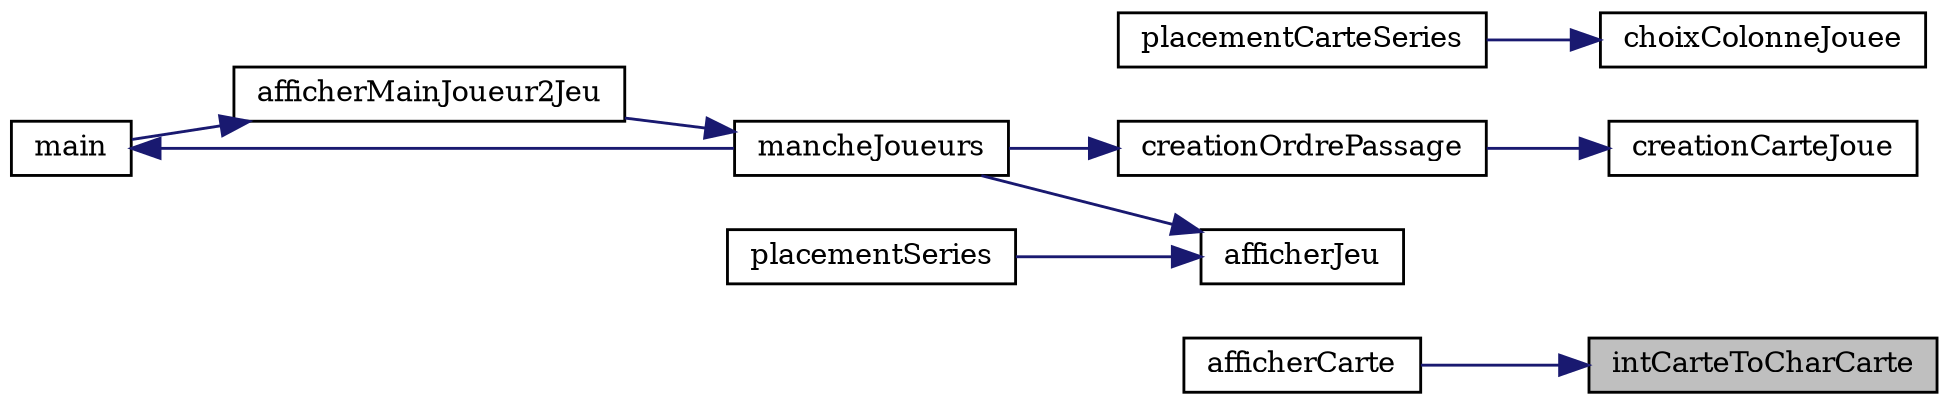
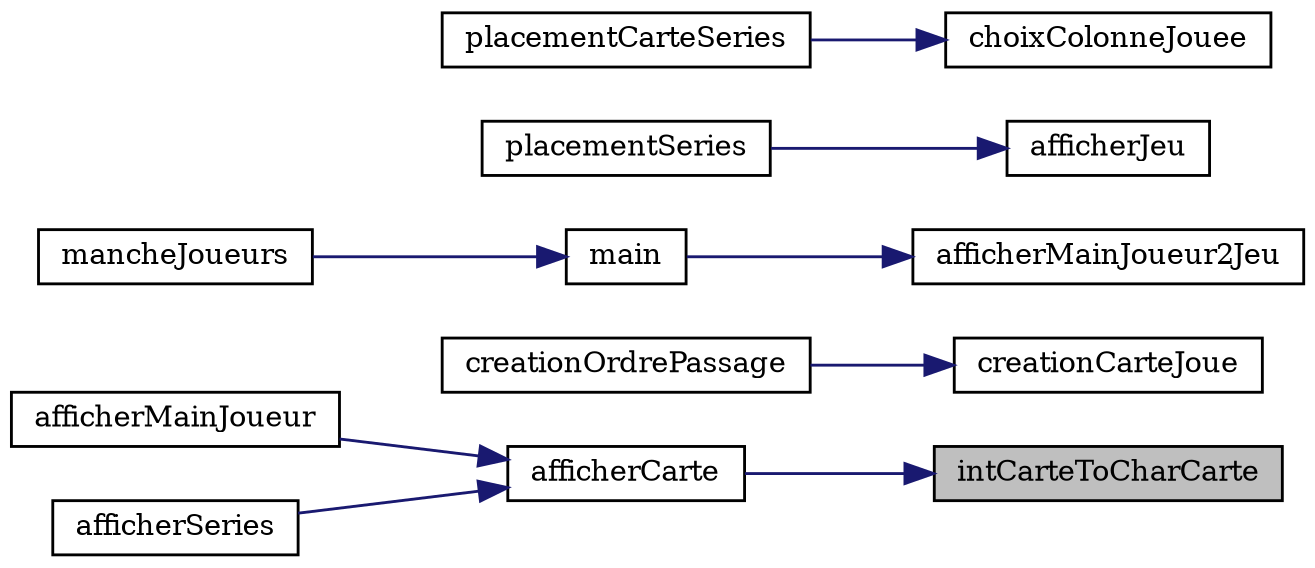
edge "afficherMainJoueur2Jeu" -> "mancheJoueurs": removed
edge "mancheJoueurs" -> "creationOrdrePassage": removed
edge "mancheJoueurs" -> "afficherJeu": removed
node "afficherMainJoueur": added
node "afficherSeries": added
